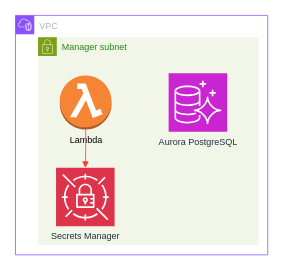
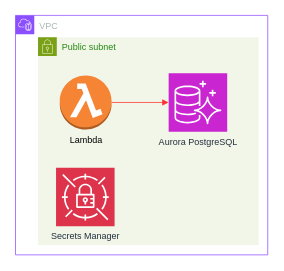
node "Manager subnet": label "Manager subnet" -> "Public subnet"
edge "Lambda" -> "Aurora PostgreSQL": added
edge "Lambda" -> "Secrets Manager": removed
